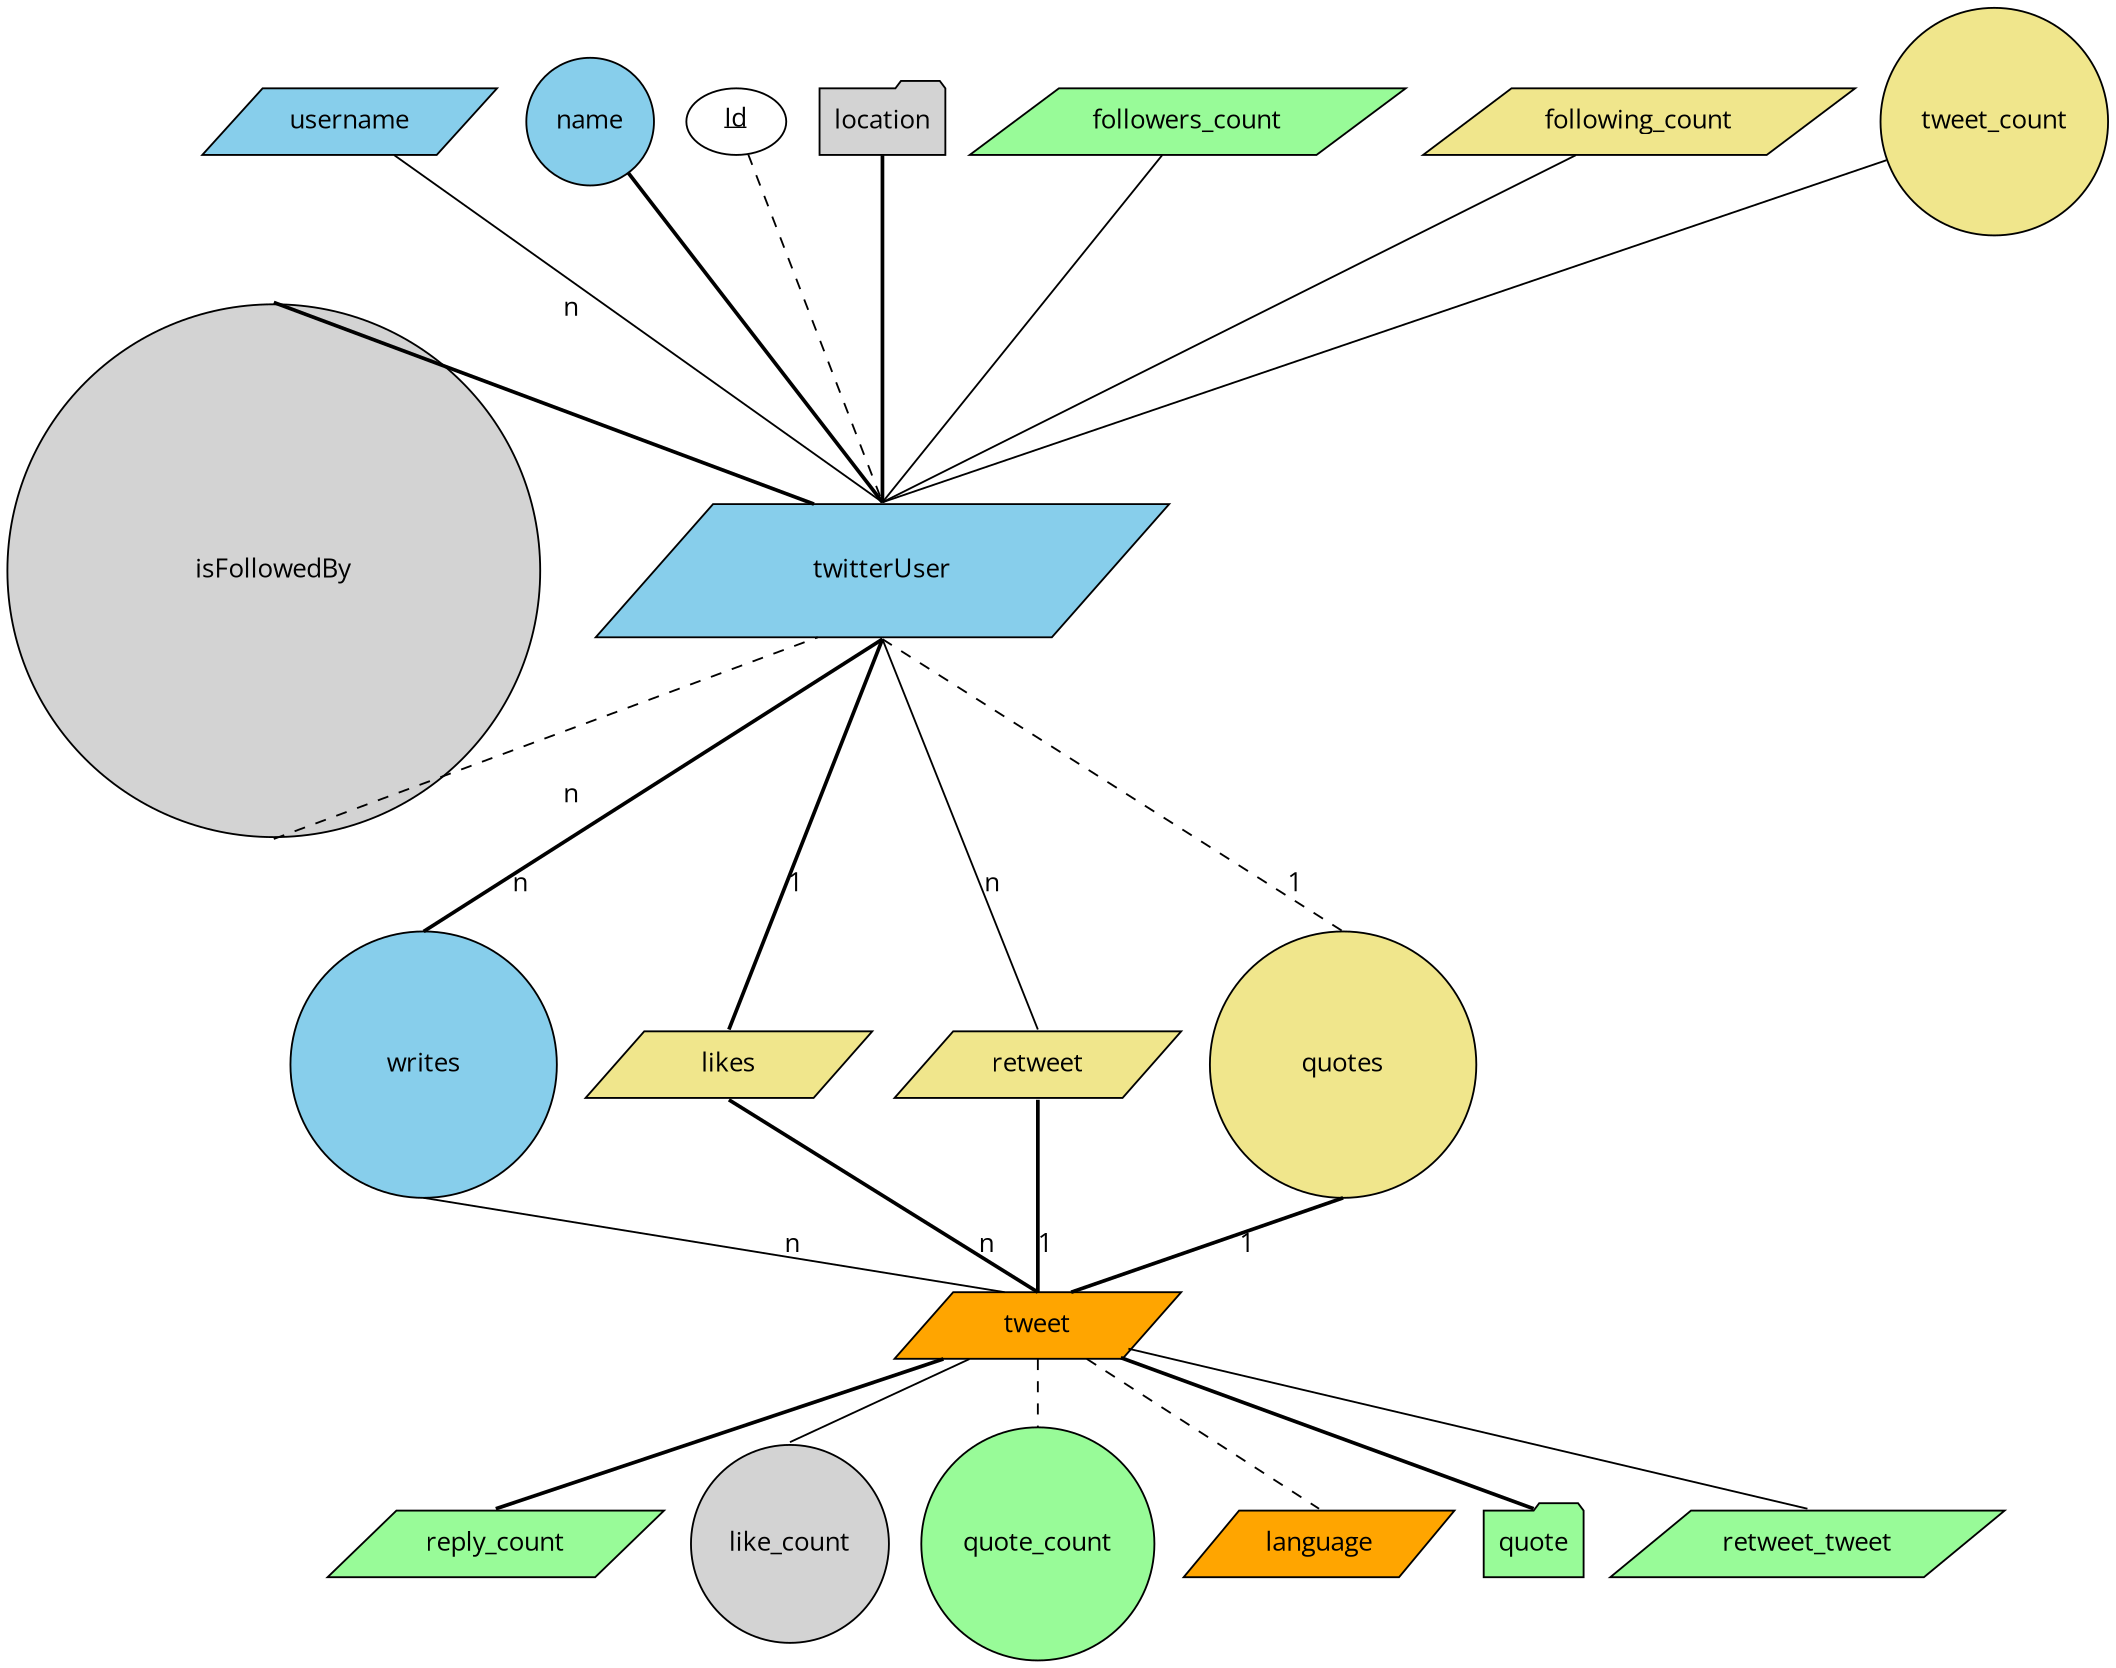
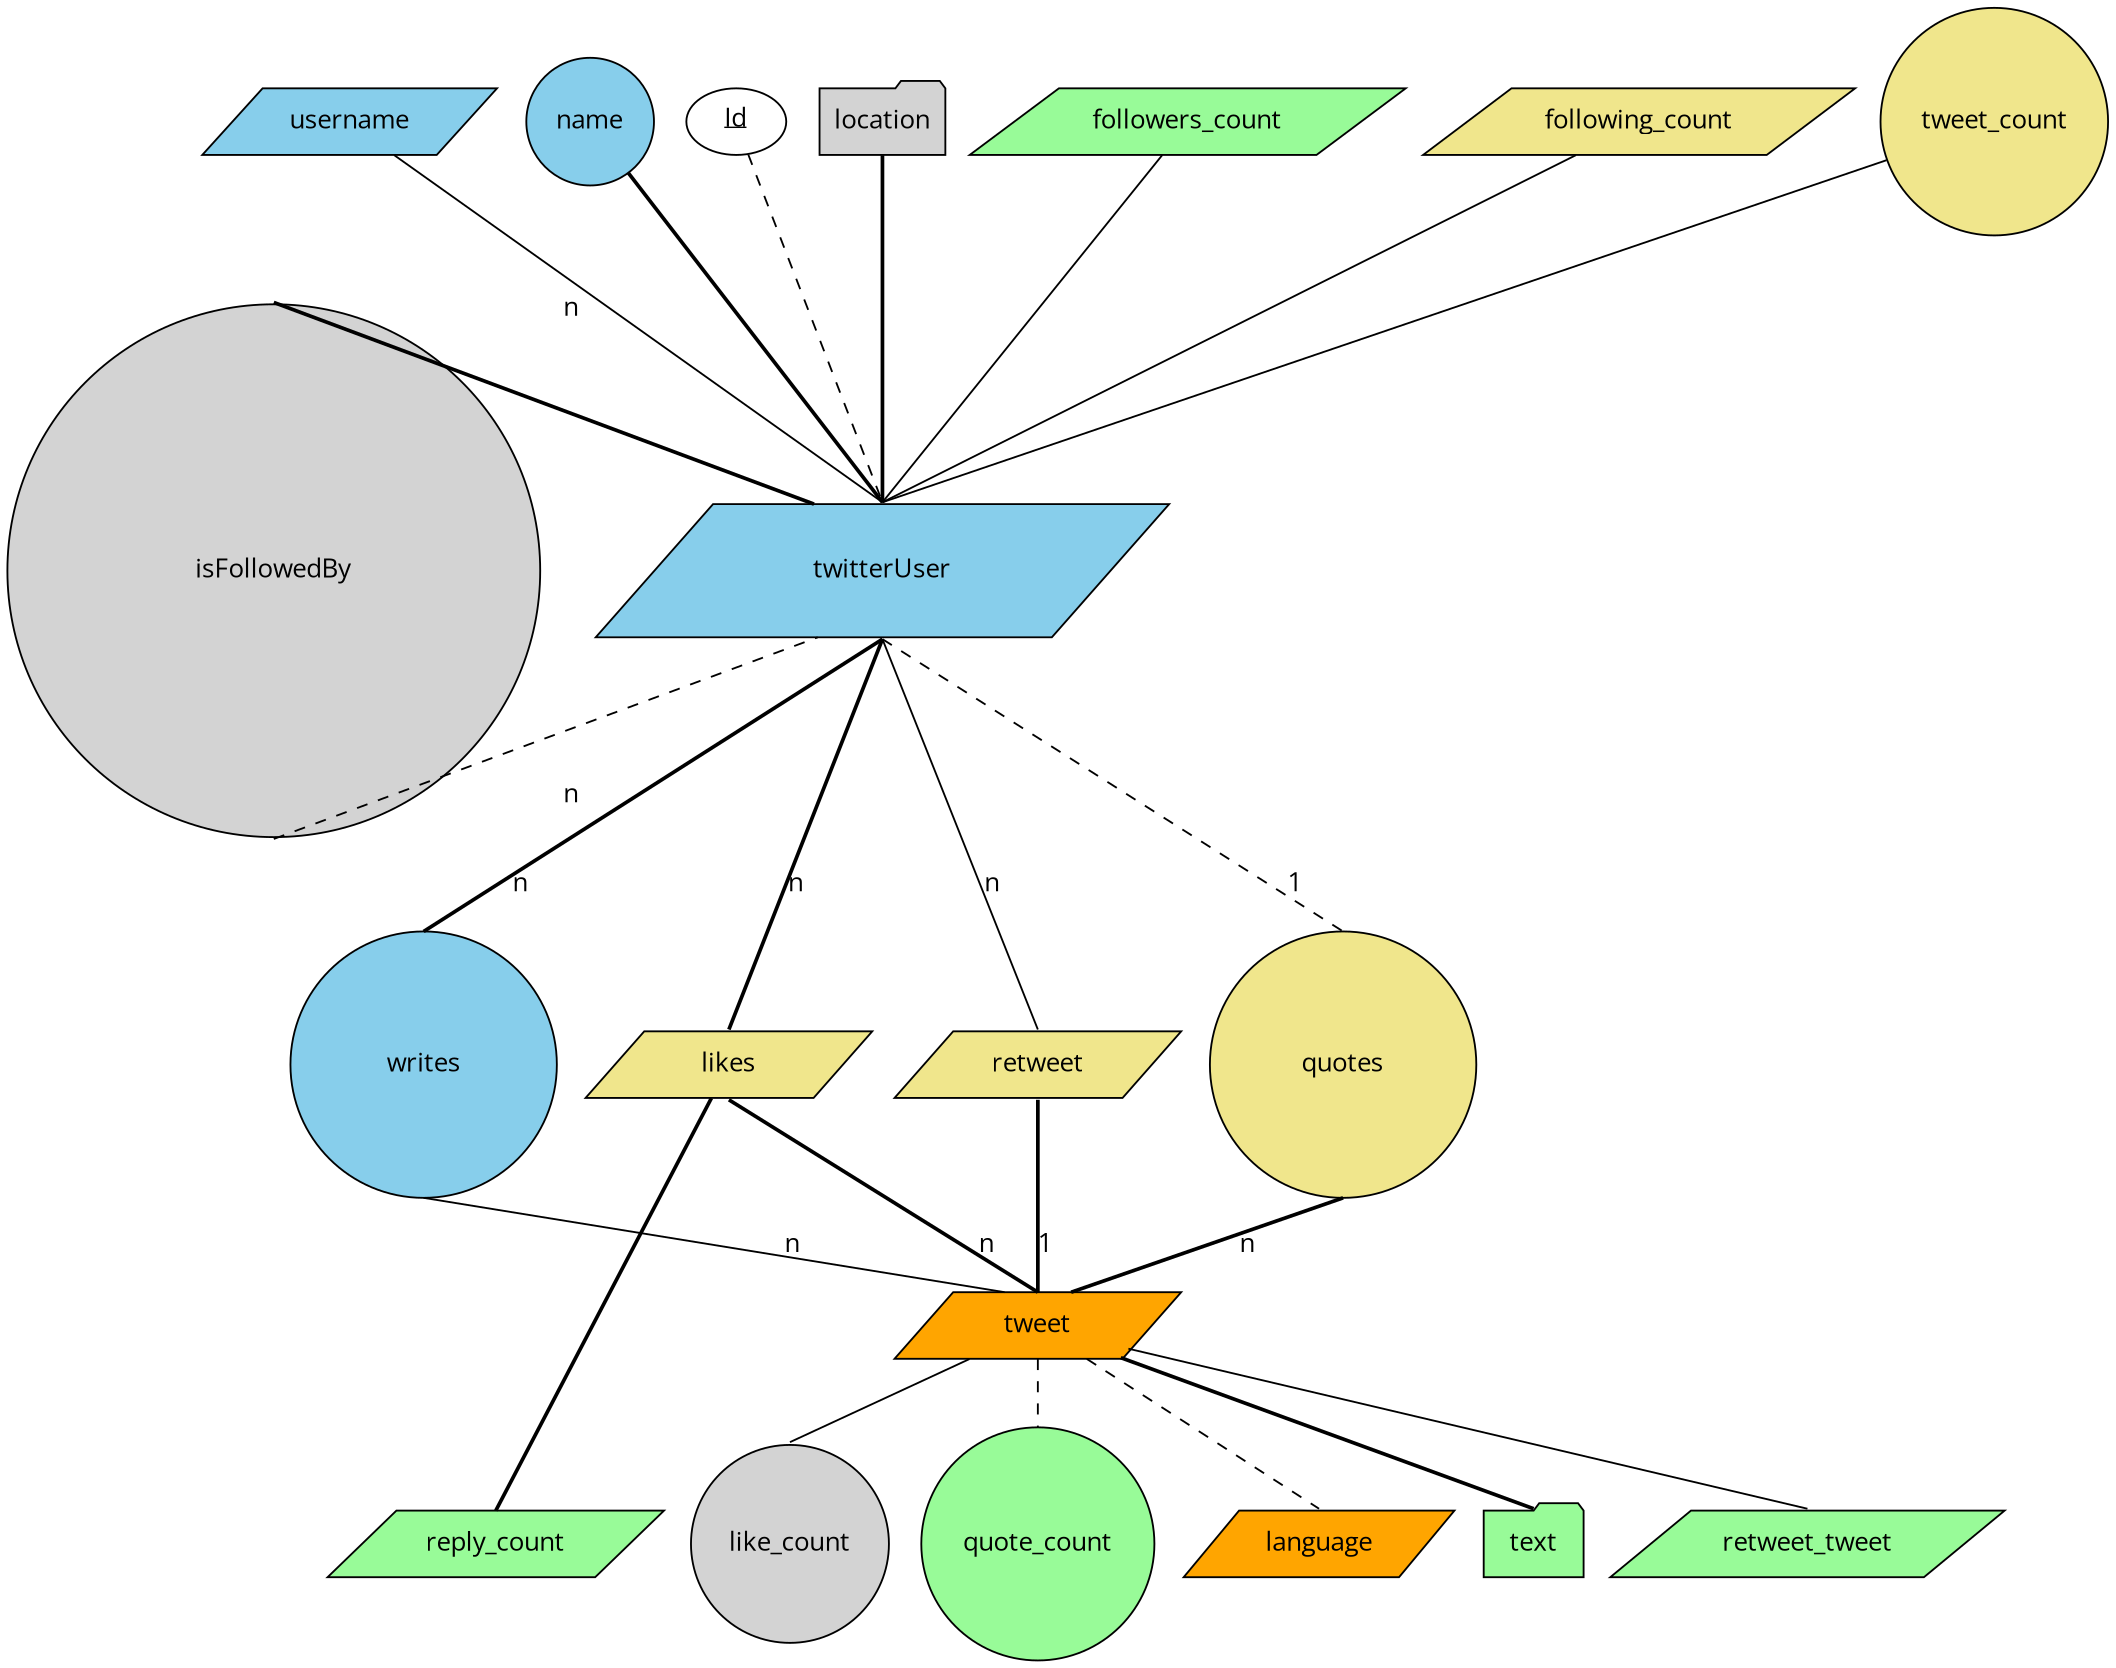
edge "twitterUser" -- "likes": label "1" -> "n"
edge "quotes" -- "tweet": label "1" -> "n"
edge "tweet" -- "reply_count": now "likes" -- "reply_count"
node "quote": label "quote" -> "text"
